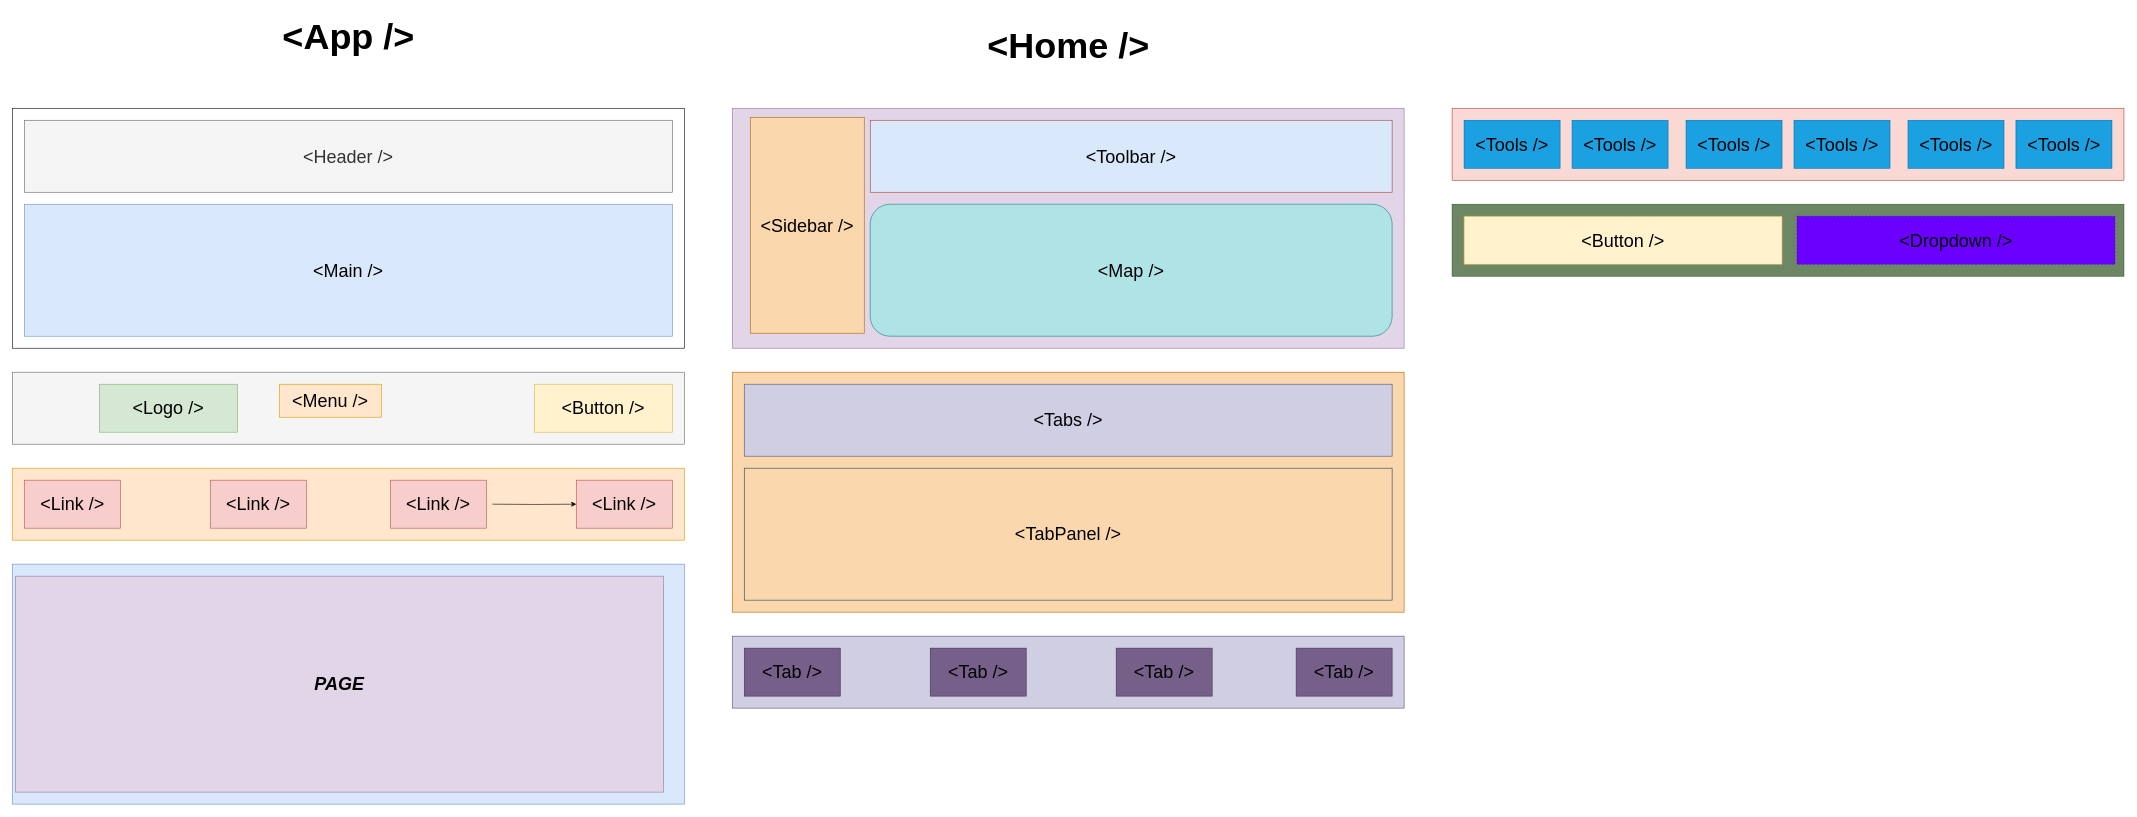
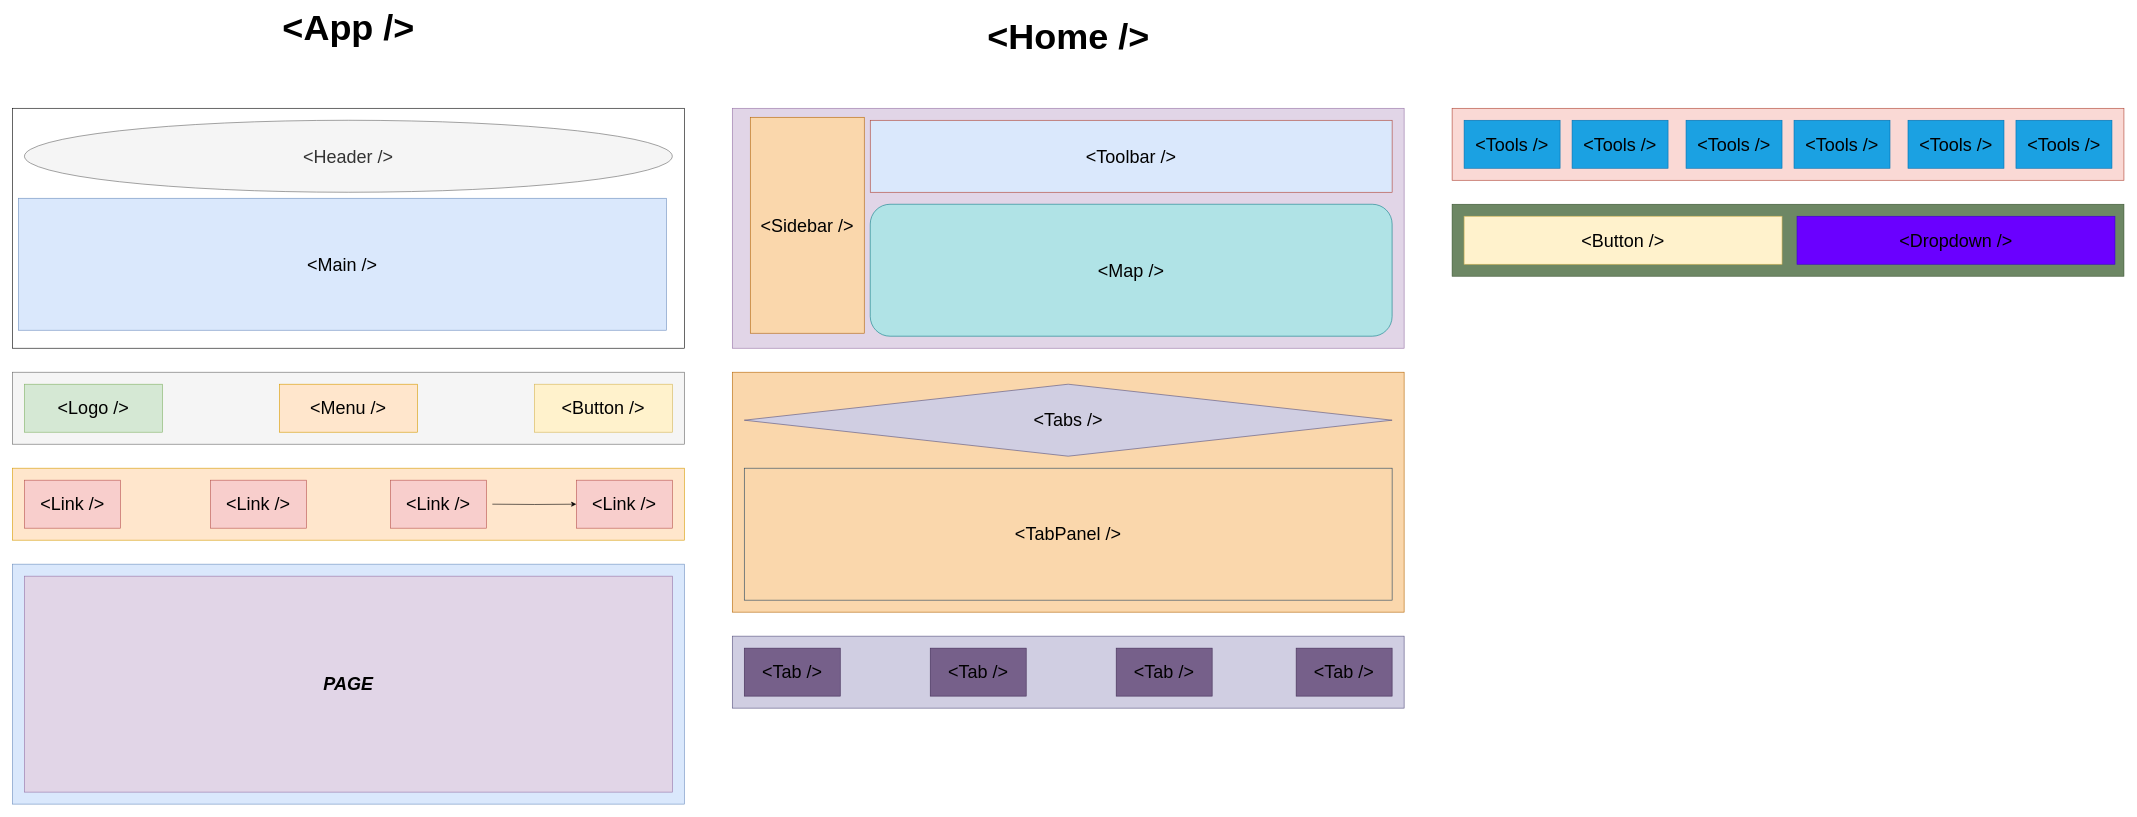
node "<App />": moved (348, 36) -> (348, 27)
node "<Home />": moved (1068, 45) -> (1068, 36)
node "<Header />": shape rectangle -> ellipse
node "<Dropdown />": style dashed -> solid
node "<Main />": moved (348, 270) -> (342, 264)
node "<Menu />": size 102x33 -> 138x48
node "<Logo />": moved (168, 408) -> (93, 408)
node "<Tabs />": shape rectangle -> diamond
node "PAGE": moved (339, 684) -> (348, 684)
